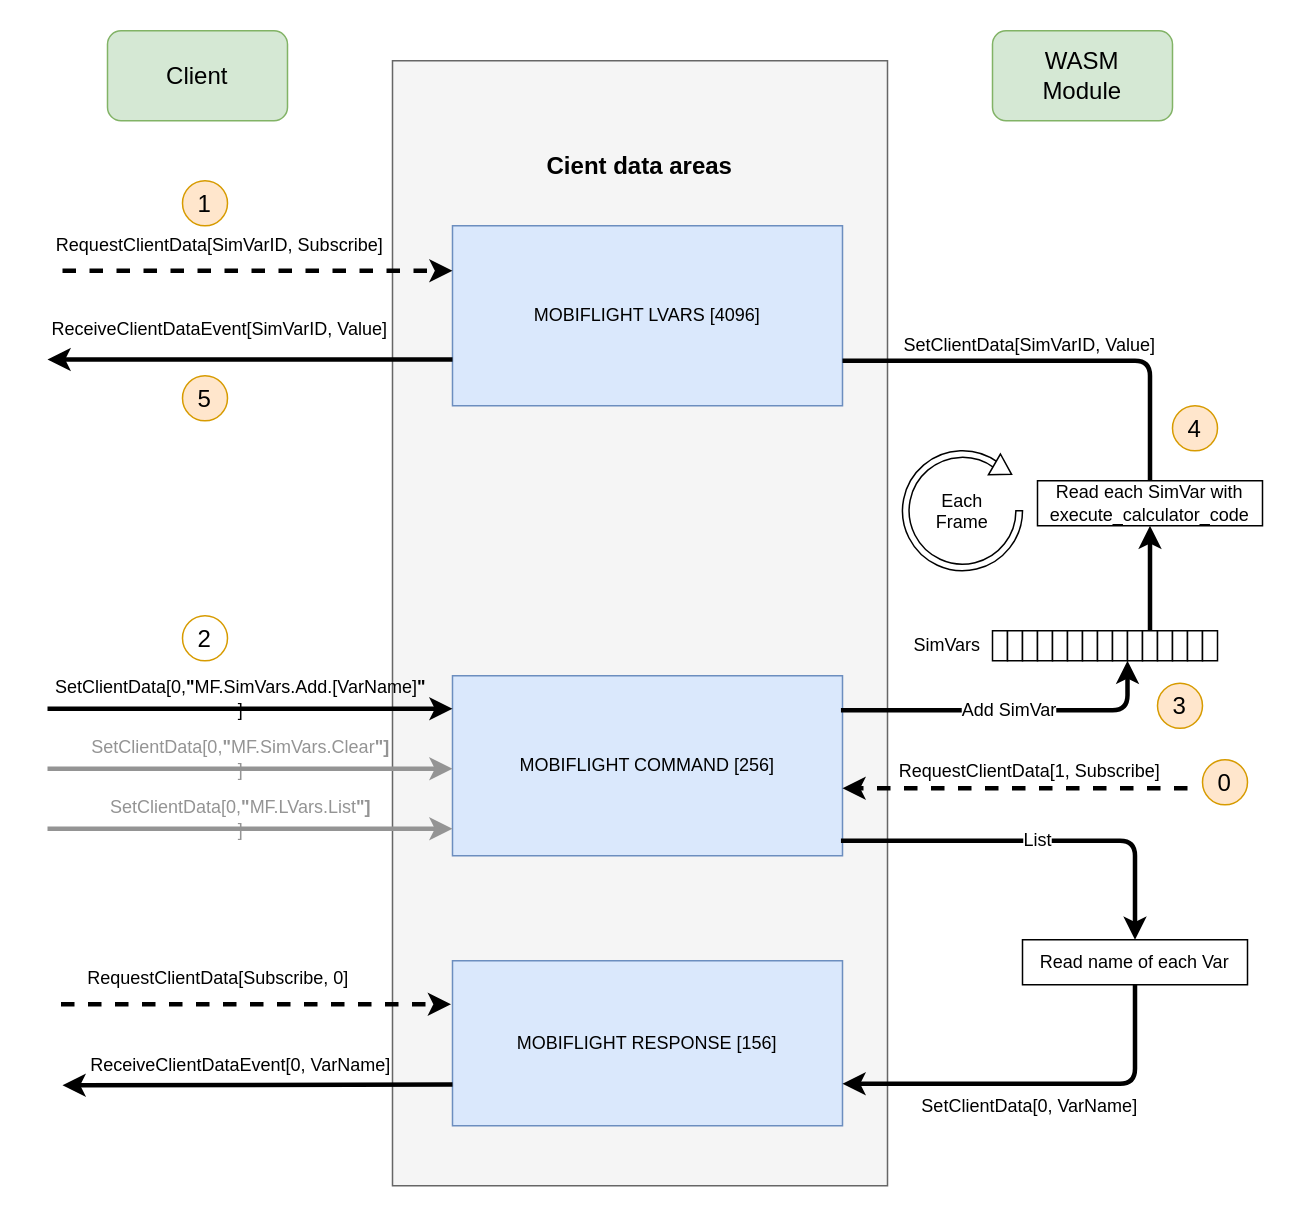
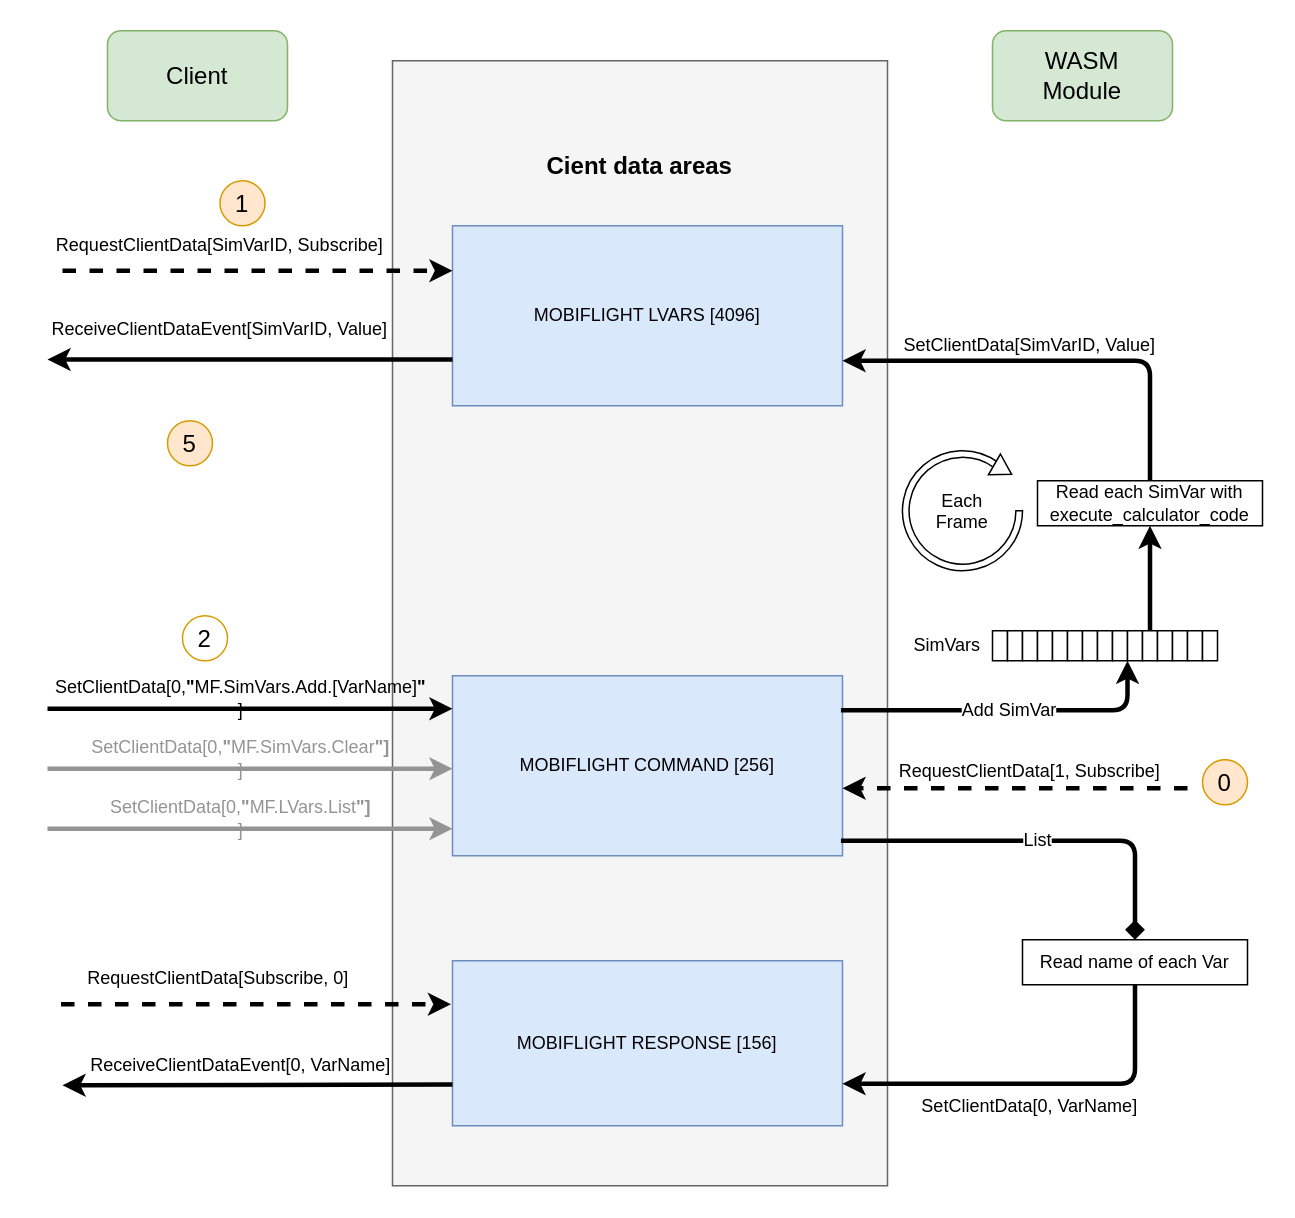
node "1": moved (205, 203) -> (242, 203)
edge "MOBIFLIGHT LVARS [4096]" -- "Read each SimVar with execute_calculator_code": arrowhead none -> classic
node "5": moved (205, 398) -> (190, 443)
node "4": removed
node "3": removed
edge "MOBIFLIGHT COMMAND [256]" -> "Read name of each Var": arrowhead classic -> diamond
